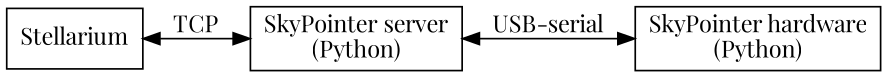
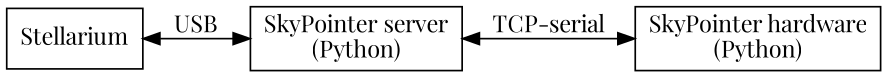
edge "Stellarium" -- "SkyPointer server (Python)": label "TCP" -> "USB"
edge "SkyPointer server (Python)" -- "SkyPointer hardware (Python)": label "USB-serial" -> "TCP-serial"
